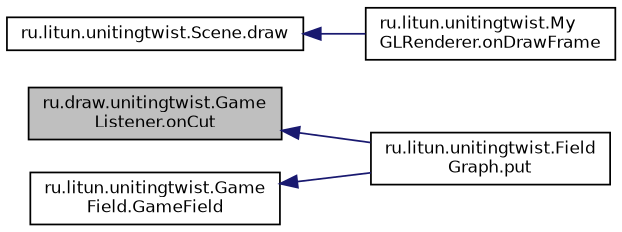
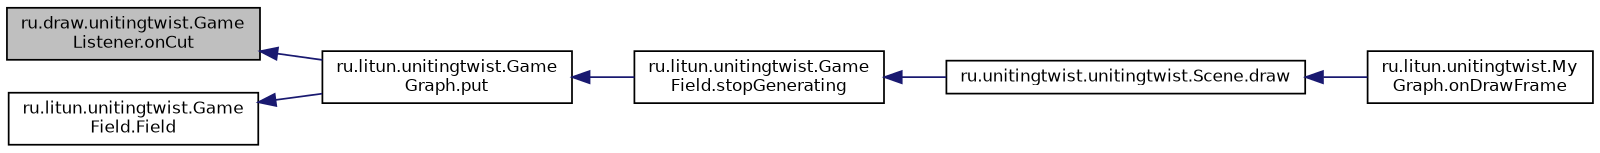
node "ru.litun.unitingtwist.Scene.draw": label "ru.litun.unitingtwist.Scene.draw" -> "ru.unitingtwist.unitingtwist.Scene.draw"
node "ru.litun.unitingtwist.My GLRenderer.onDrawFrame": label "ru.litun.unitingtwist.My GLRenderer.onDrawFrame" -> "ru.litun.unitingtwist.My Graph.onDrawFrame"
node "ru.litun.unitingtwist.Game Field.stopGenerating": added
node "ru.litun.unitingtwist.Field Graph.put": label "ru.litun.unitingtwist.Field Graph.put" -> "ru.litun.unitingtwist.Game Graph.put"
node "ru.litun.unitingtwist.Game Field.GameField": label "ru.litun.unitingtwist.Game Field.GameField" -> "ru.litun.unitingtwist.Game Field.Field"
